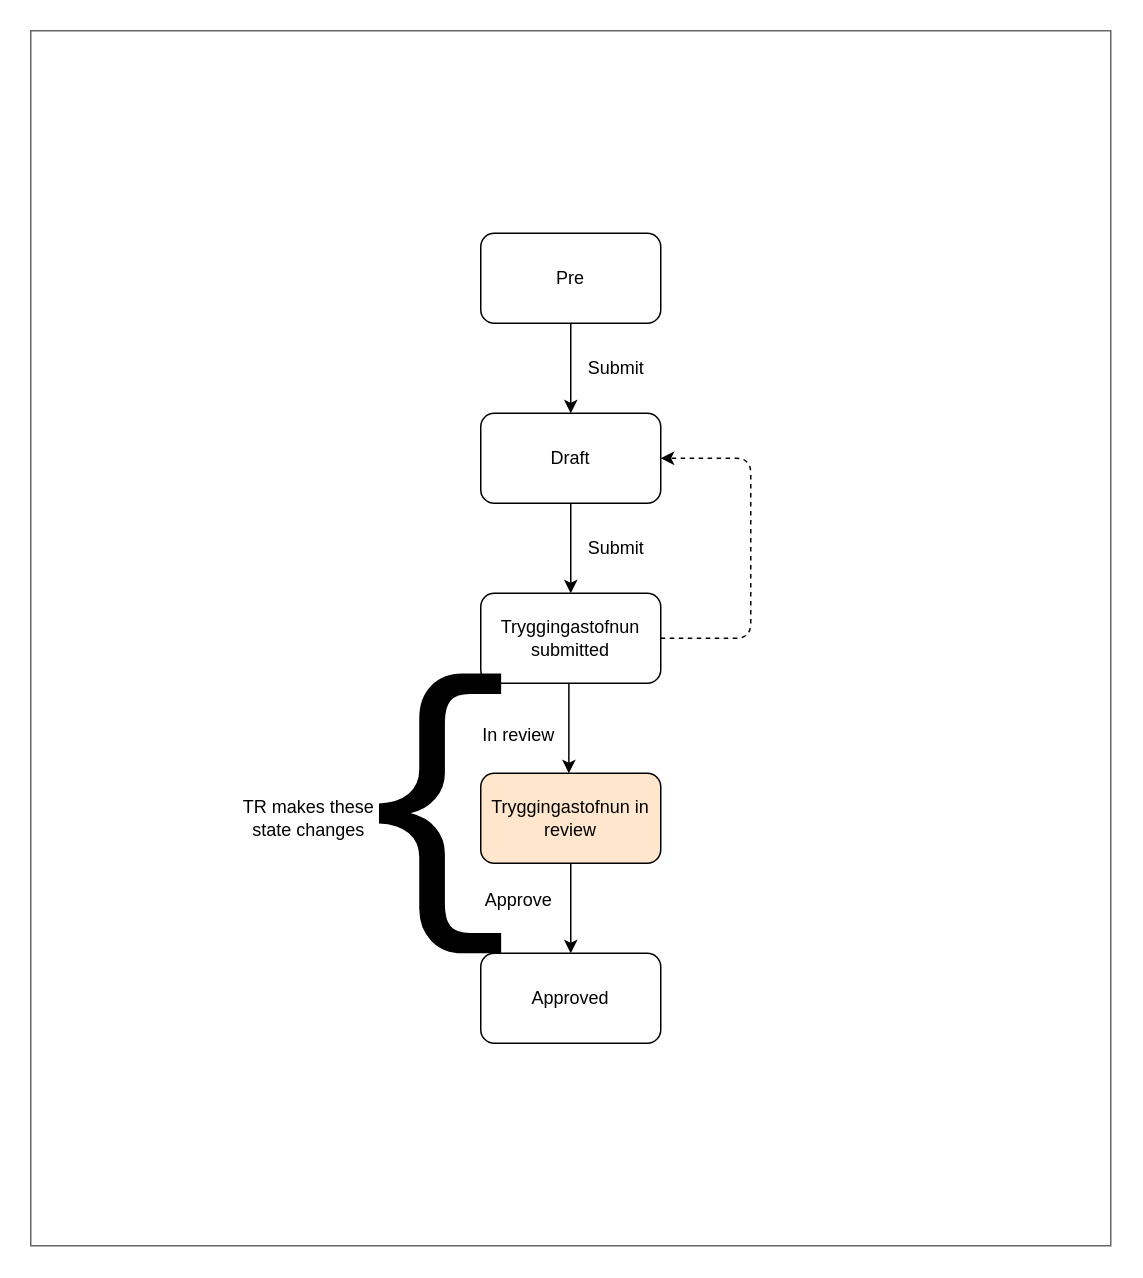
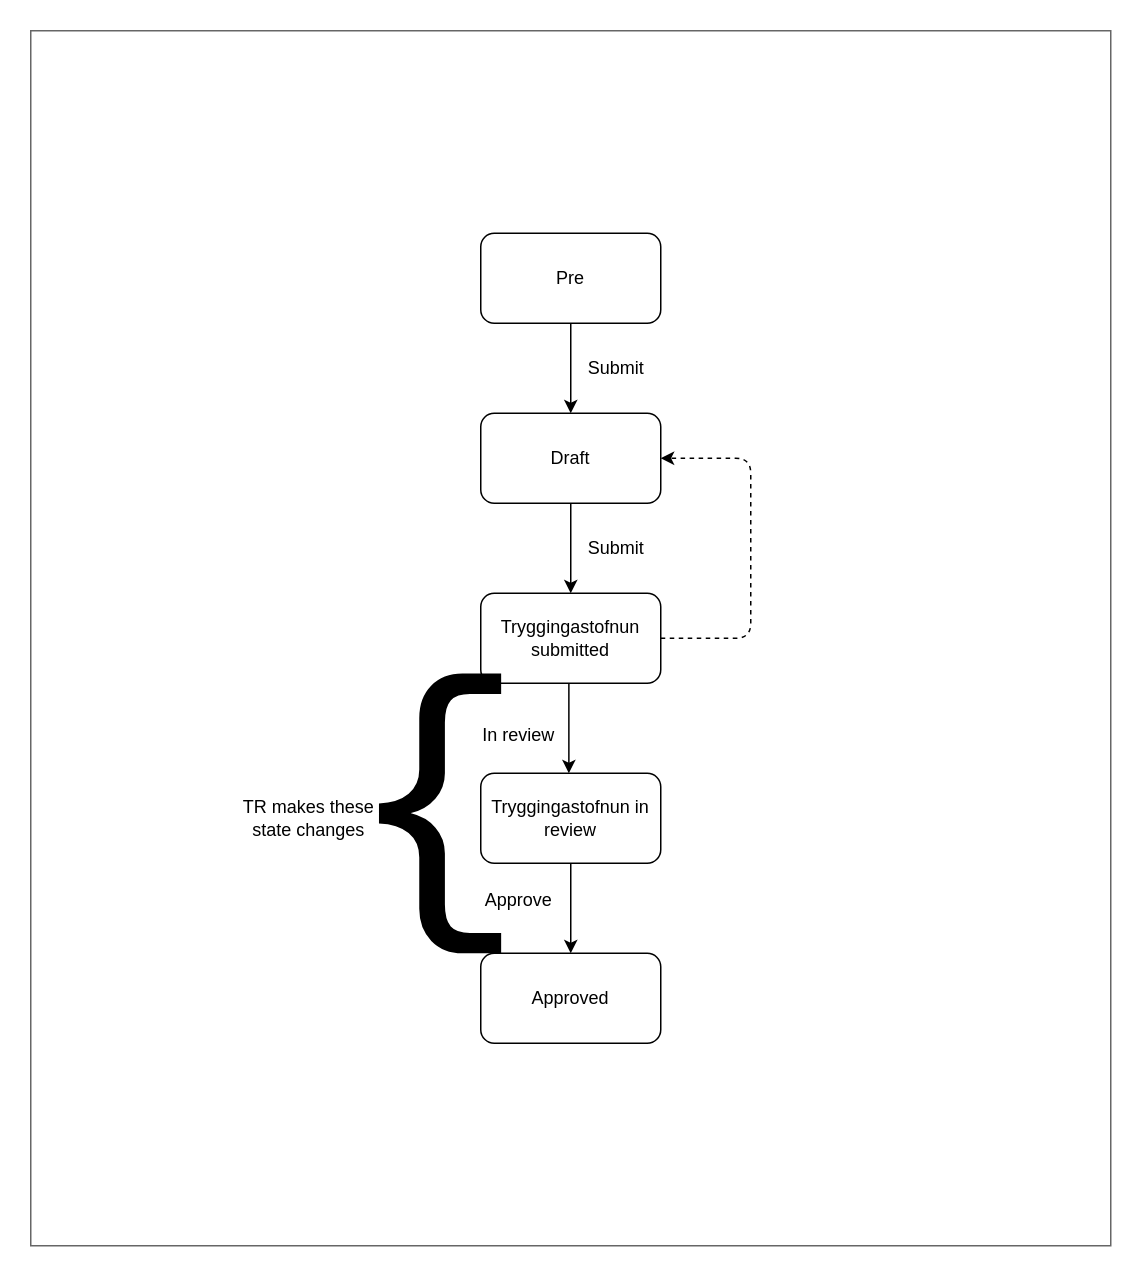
node "Tryggingastofnun in review": fillcolor #ffe6cc -> #ffffff
